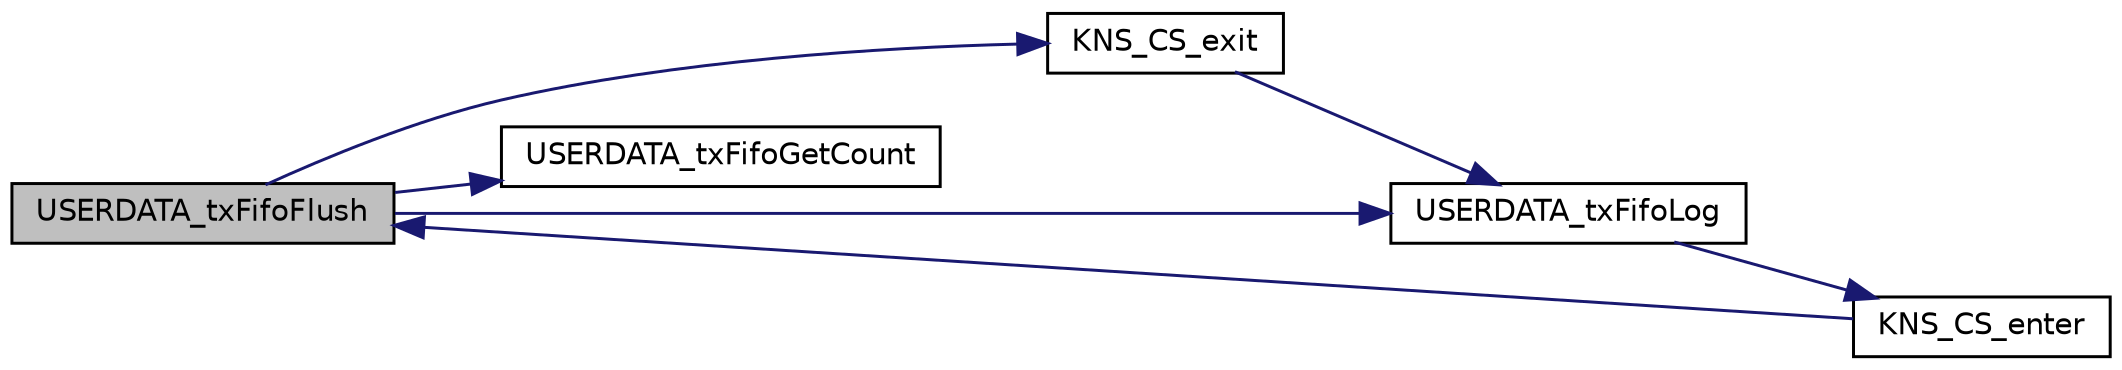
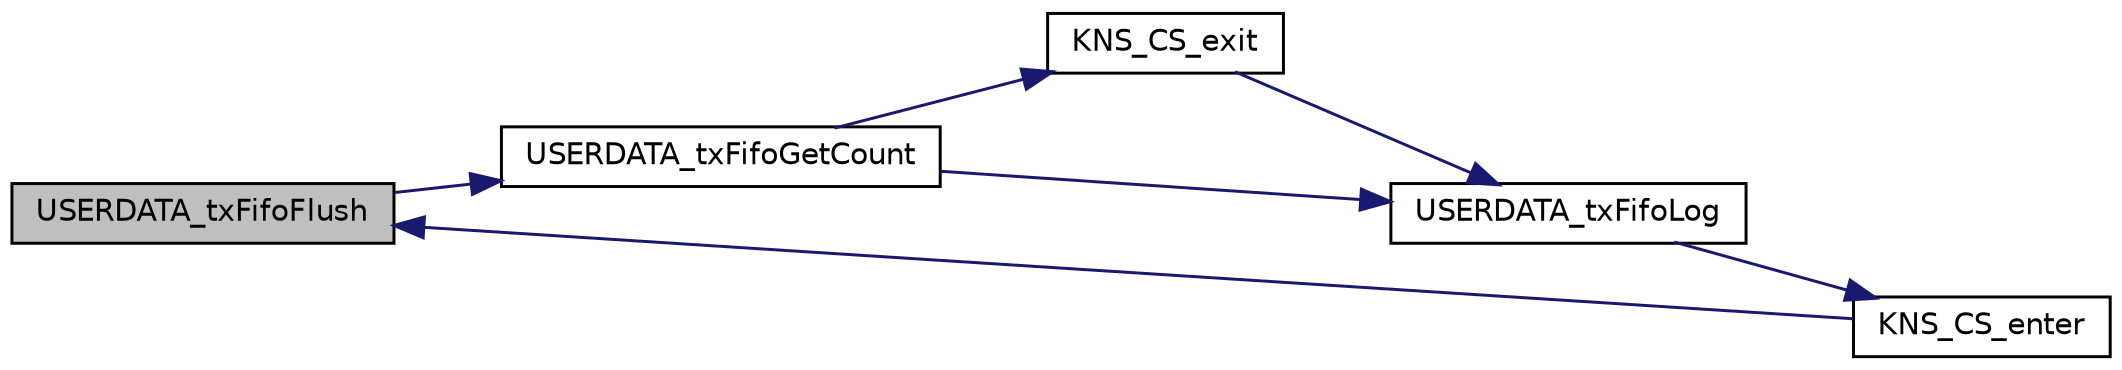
edge "USERDATA_txFifoFlush" -> "KNS_CS_exit": now "USERDATA_txFifoGetCount" -> "KNS_CS_exit"
edge "USERDATA_txFifoFlush" -> "USERDATA_txFifoLog": now "USERDATA_txFifoGetCount" -> "USERDATA_txFifoLog"
